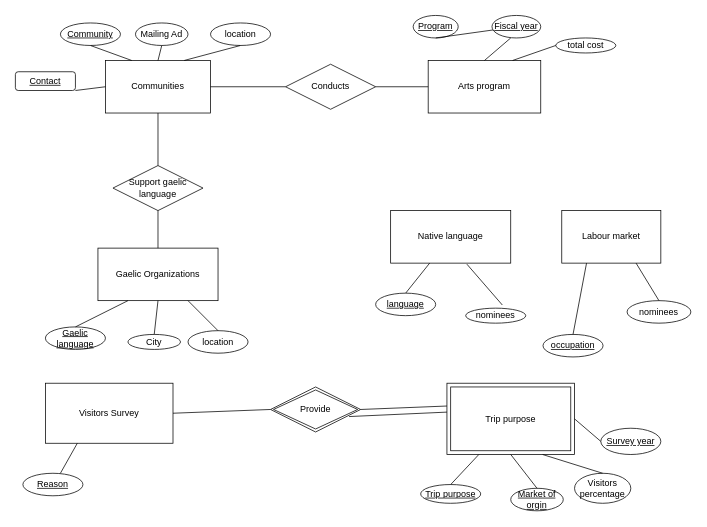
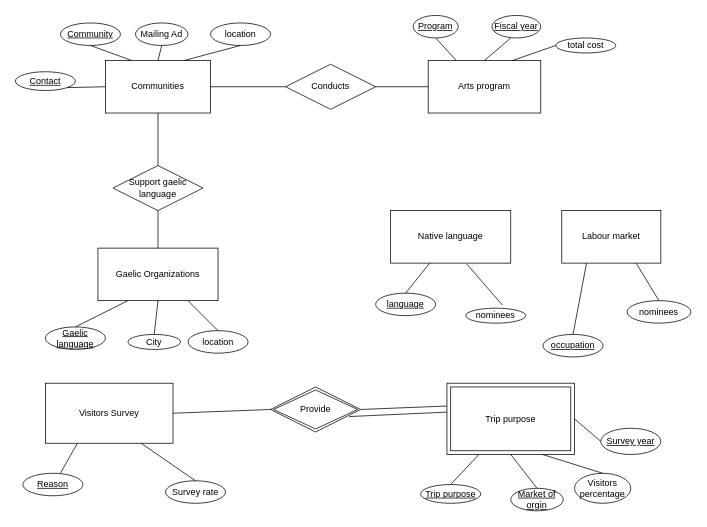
edge "Program" -- "Fiscal year": now "Program" -- "Arts program"
node "Contact": shape rounded rectangle -> ellipse
edge "Visitors Survey" -- "Survey rate": added
node "Survey rate": added
